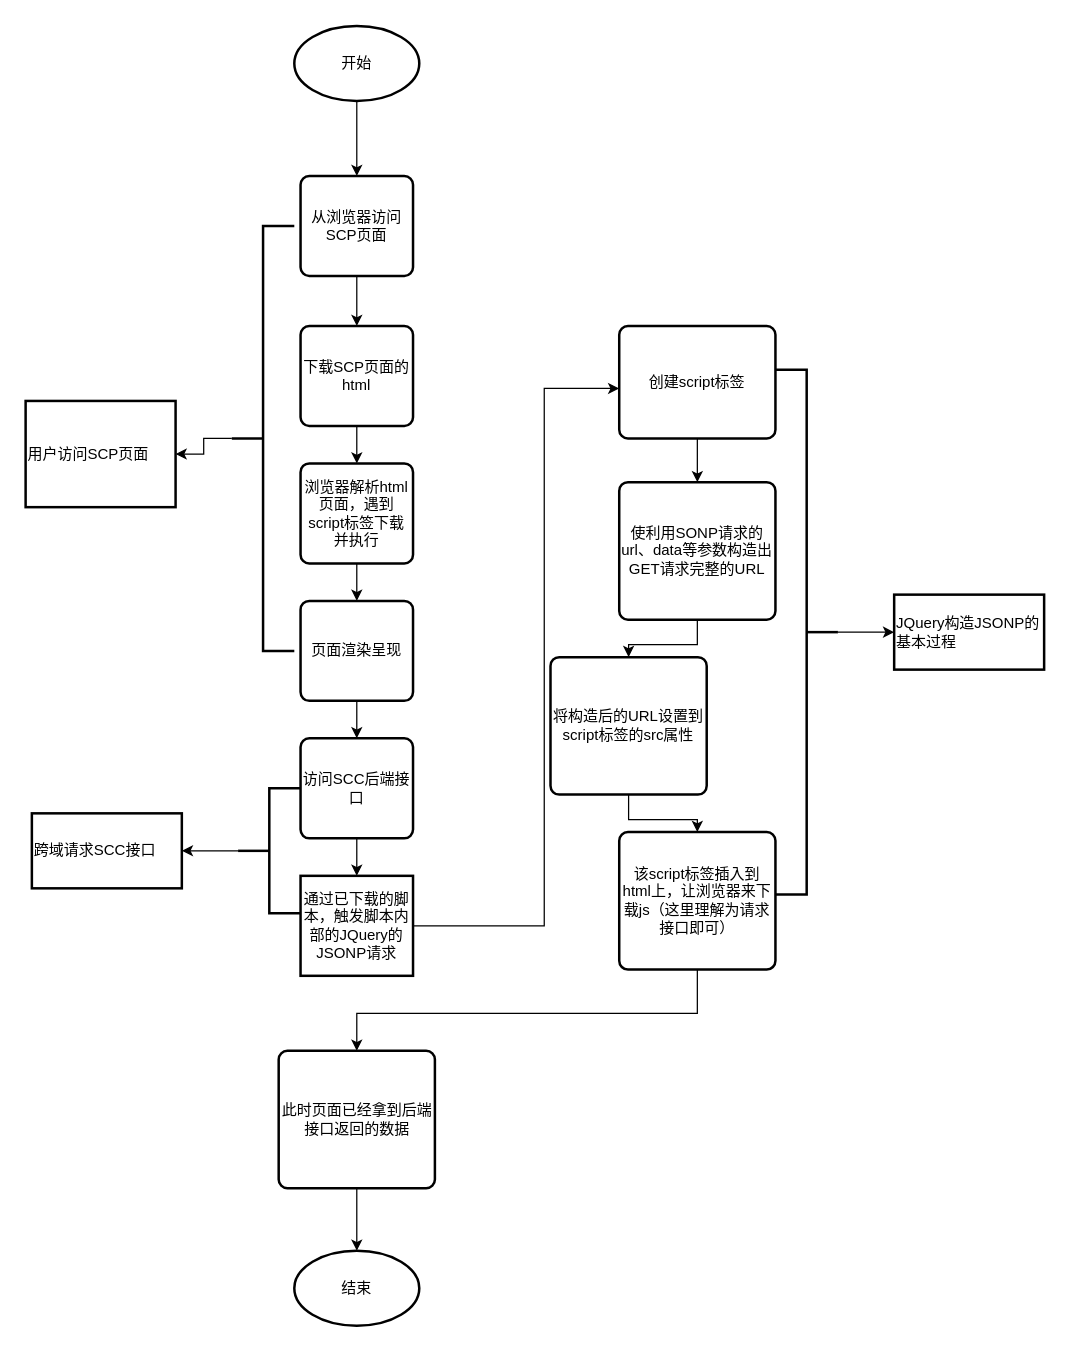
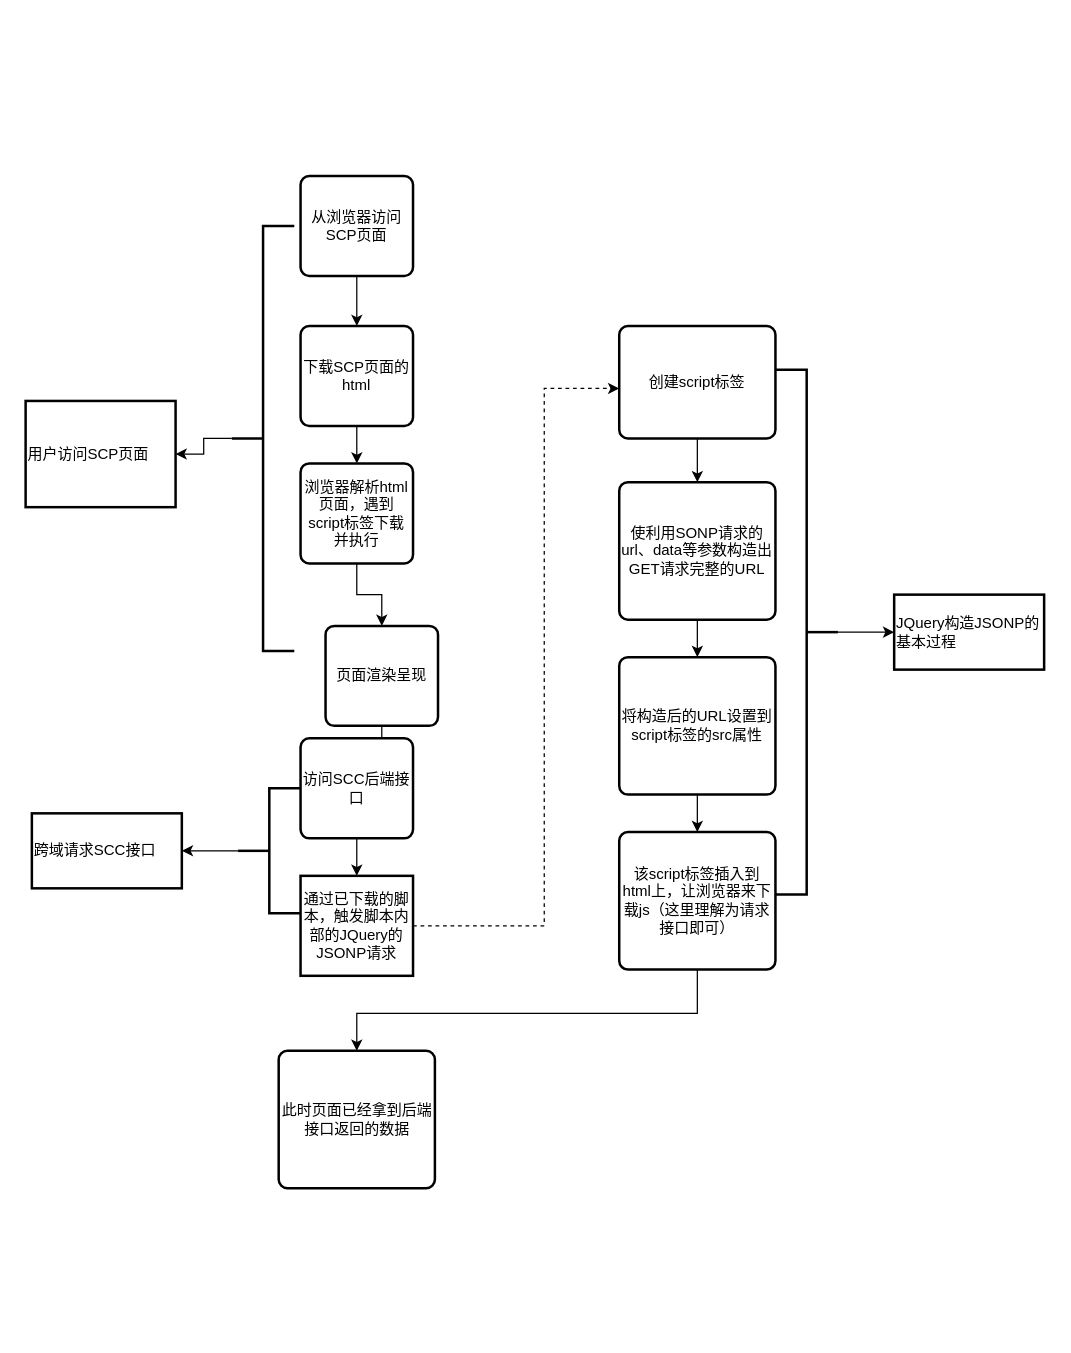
node "开始": removed
edge "开始" -> "从浏览器访问SCP页面": removed
node "页面渲染呈现": moved (357, 651) -> (382, 676)
edge "通过已下载的脚本，触发脚本内部的JQuery的JSONP请求" -> "创建script标签": style solid -> dashed
node "将构造后的URL设置到script标签的src属性": moved (629, 726) -> (698, 726)
edge "此时页面已经拿到后端接口返回的数据" -> "结束": removed
node "结束": removed
